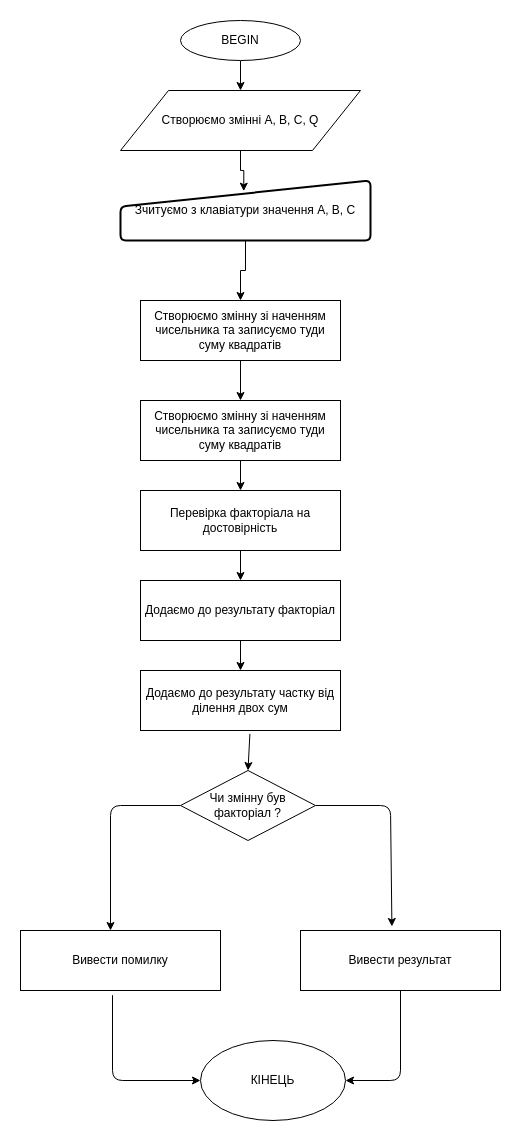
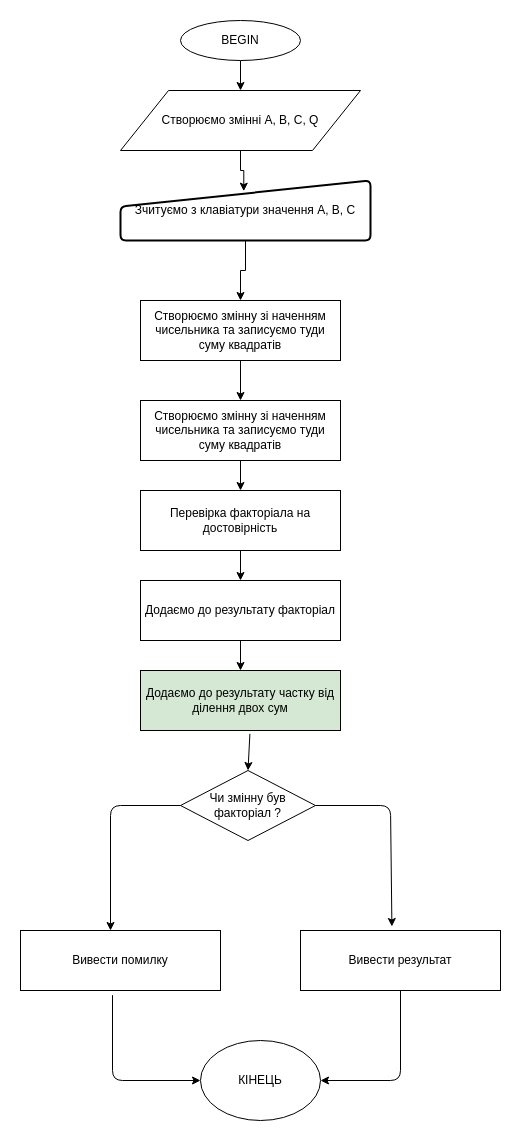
node "Додаємо до результату частку від ділення двох сум": fillcolor #ffffff -> #d5e8d4
node "КІНЕЦЬ": size 145x80 -> 120x80
